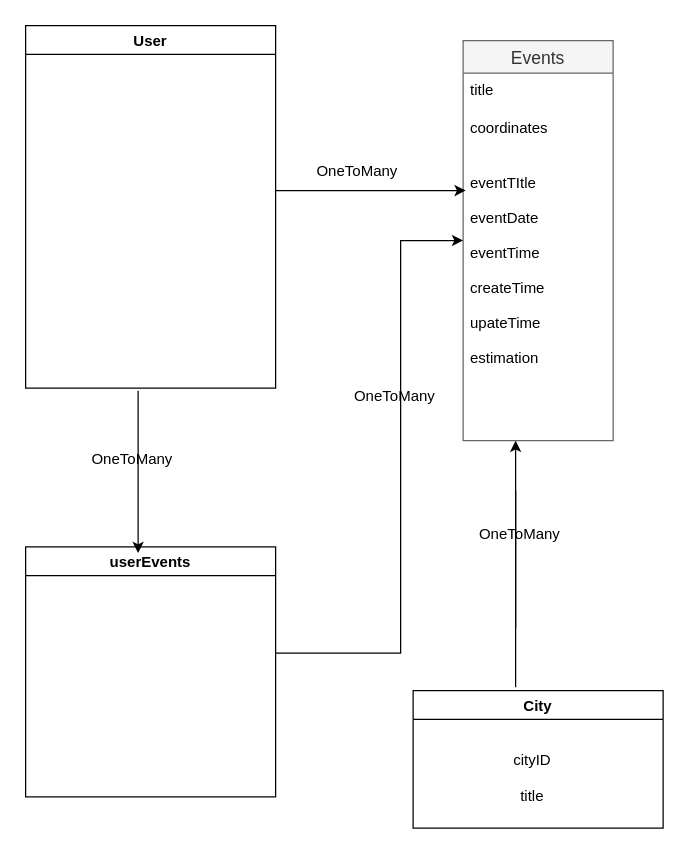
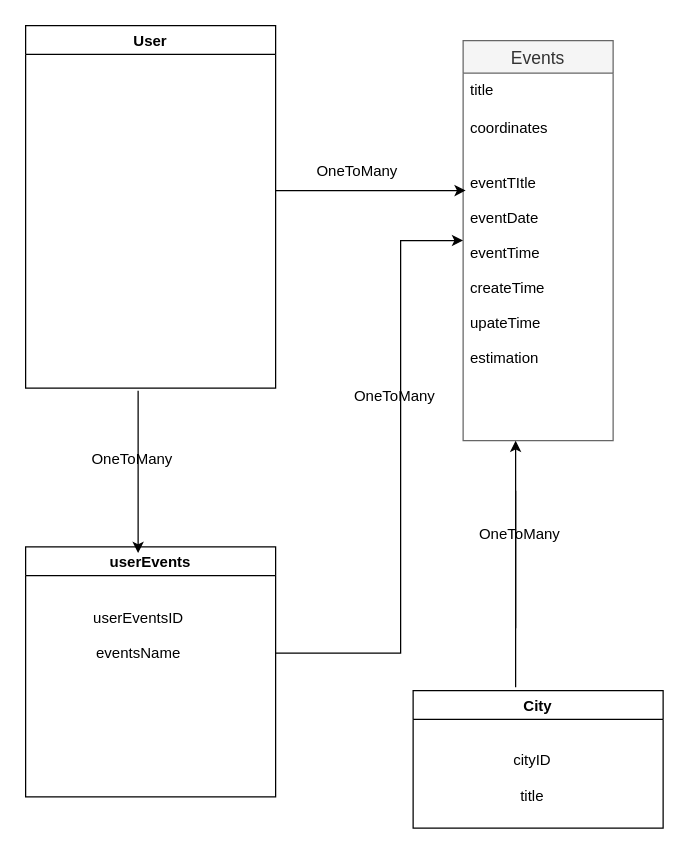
node "userEventsID eventsName": added
